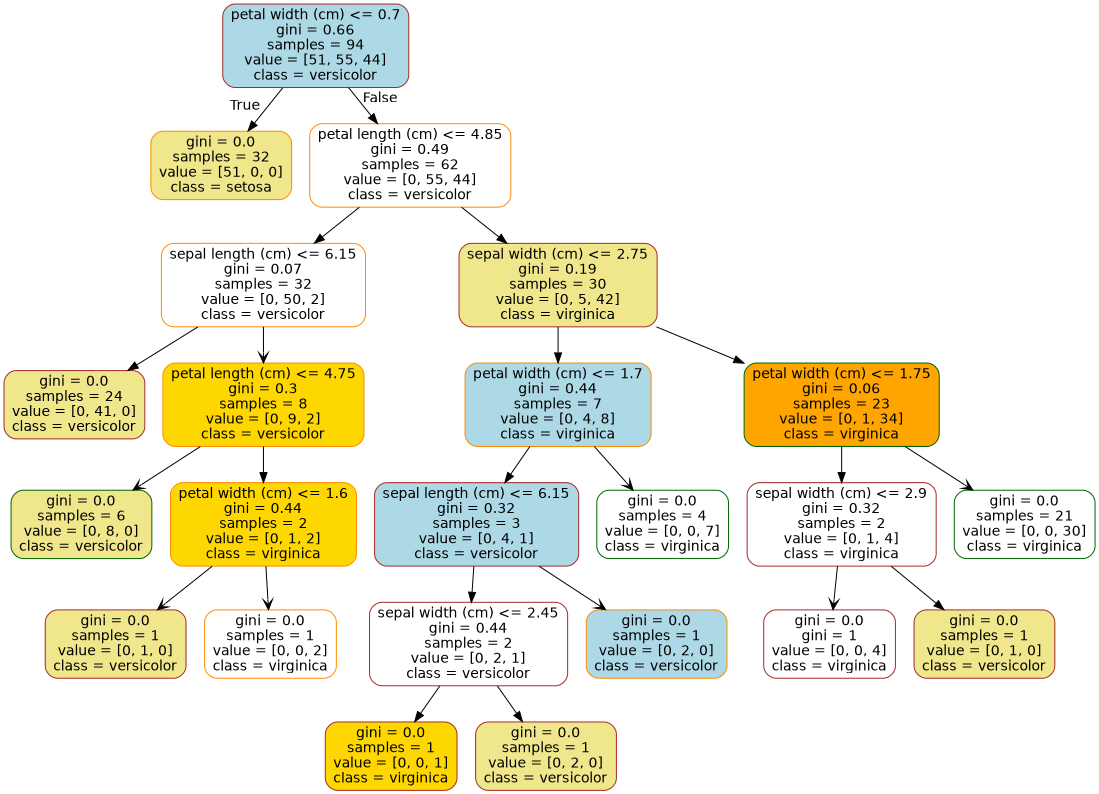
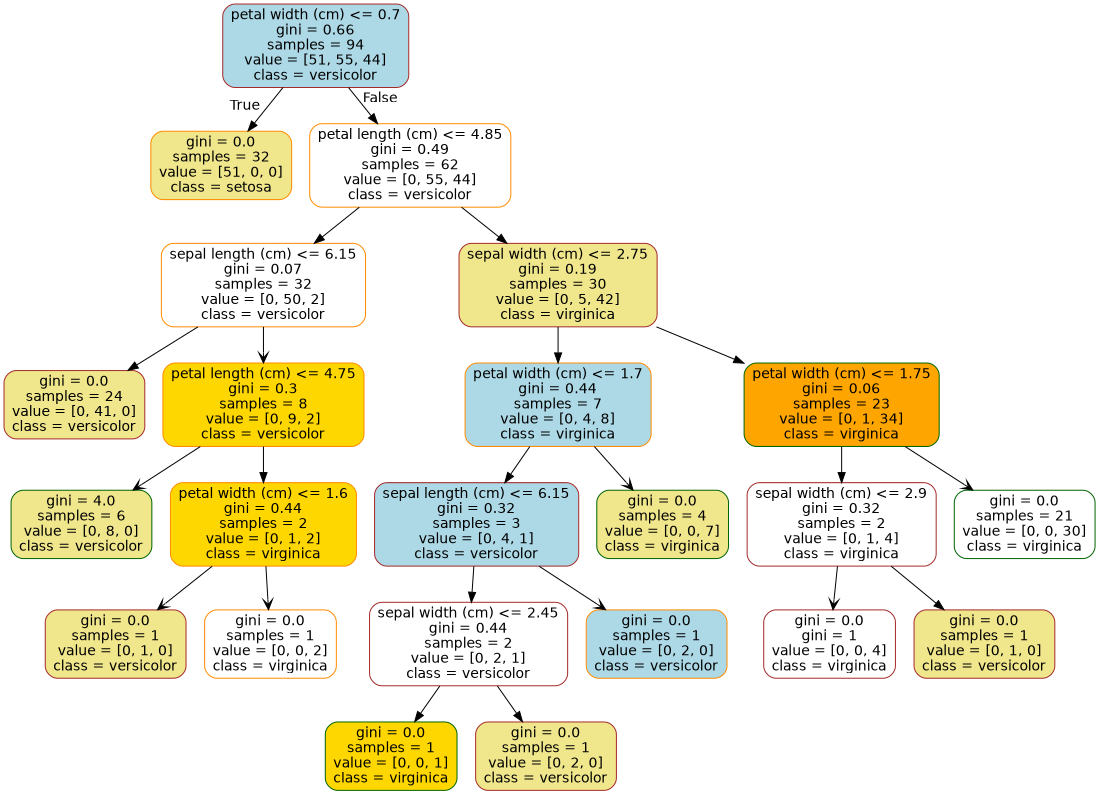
node "gini = 0.0 samples = 6 value = [0, 8, 0] class = versicolor": label "gini = 0.0 samples = 6 value = [0, 8, 0] class = versicolor" -> "gini = 4.0 samples = 6 value = [0, 8, 0] class = versicolor"
node "gini = 0.0 samples = 4 value = [0, 0, 7] class = virginica": fillcolor white -> khaki
node "gini = 0.0 samples = 1 value = [0, 0, 1] class = virginica": color brown -> darkgreen
